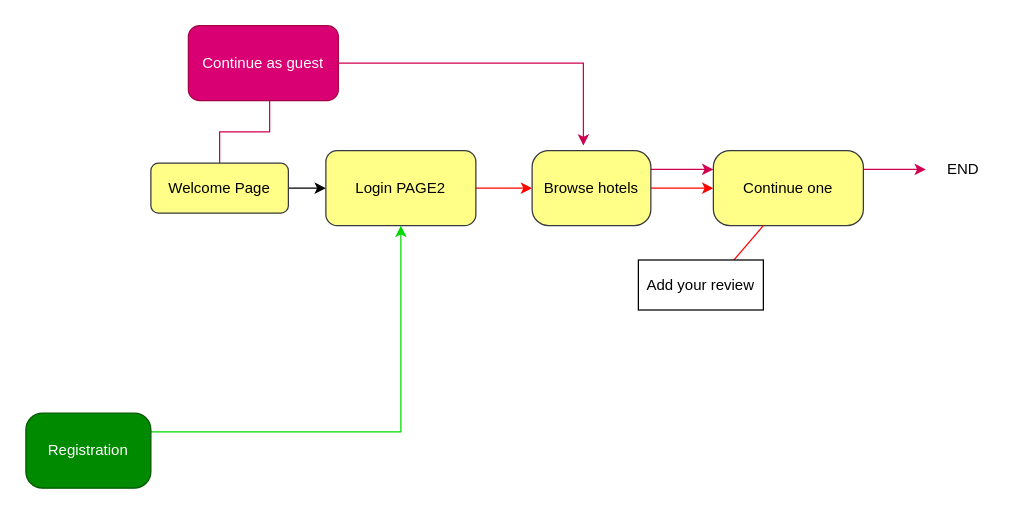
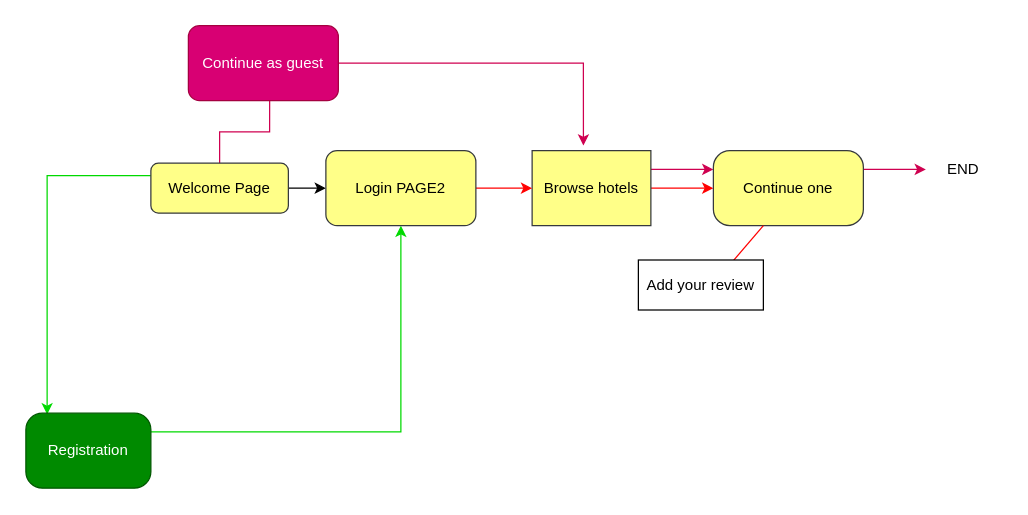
node "Browse hotels": shape rounded rectangle -> rectangle
edge "Welcome Page" -> "Registration": added
